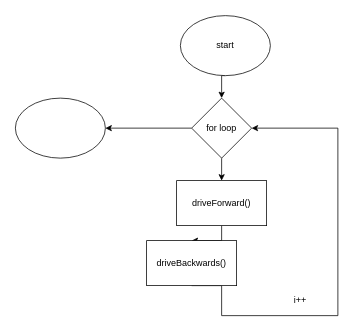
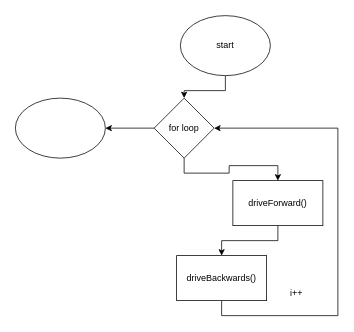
node "for loop": moved (222, 128) -> (184, 128)
node "driveForward()": moved (222, 203) -> (278, 203)
node "driveBackwards()": moved (192, 263) -> (222, 278)
node "i++": moved (300, 300) -> (297, 293)
